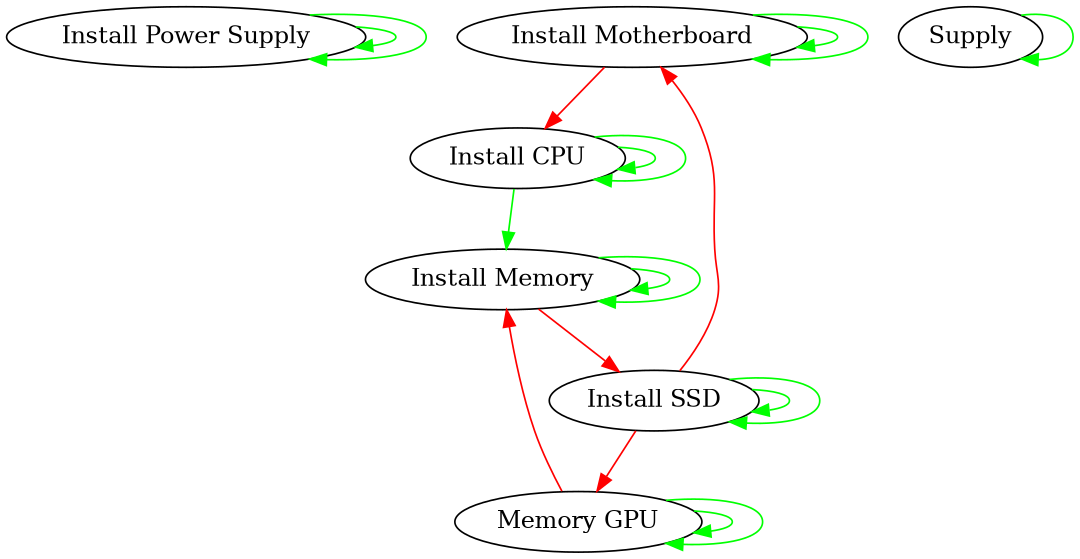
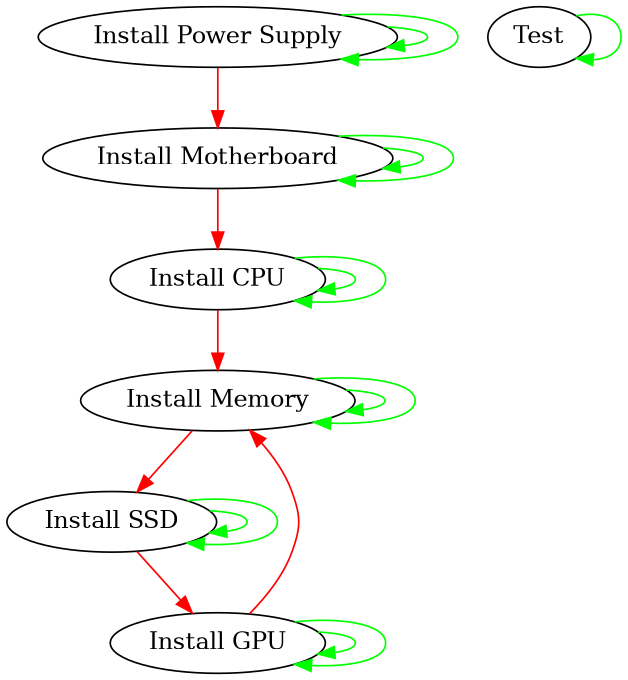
node "Supply": label "Supply" -> "Test"
edge "Install CPU" -> "Install Memory": color green -> red
edge "Install SSD" -> "Install Motherboard": now "Install Power Supply" -> "Install Motherboard"
node "Memory GPU": label "Memory GPU" -> "Install GPU"
